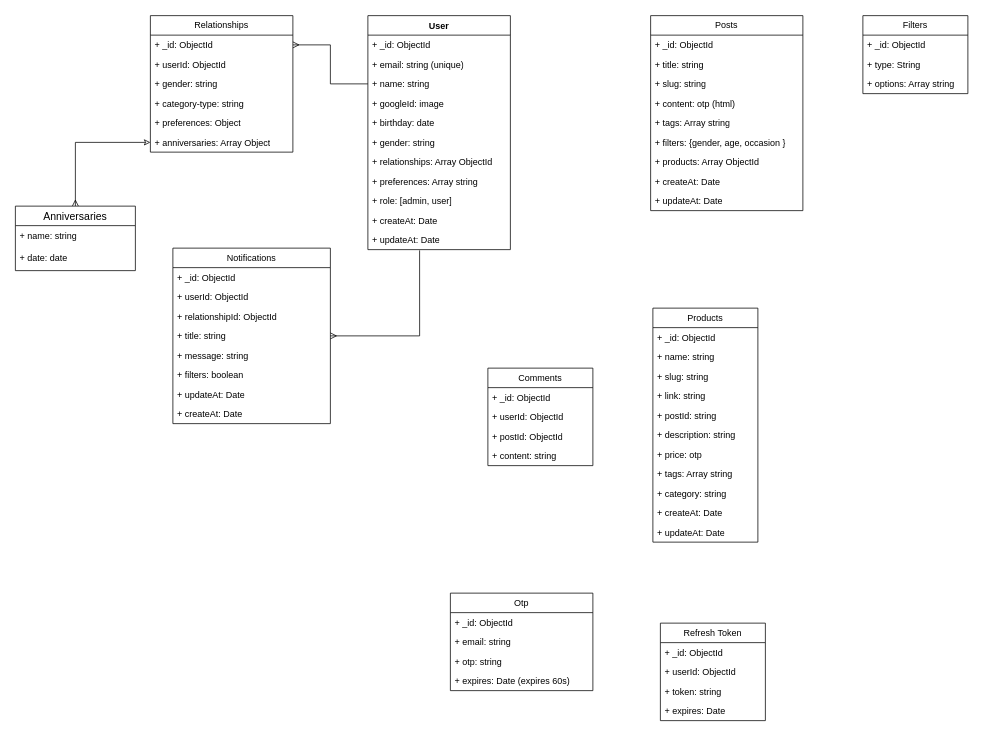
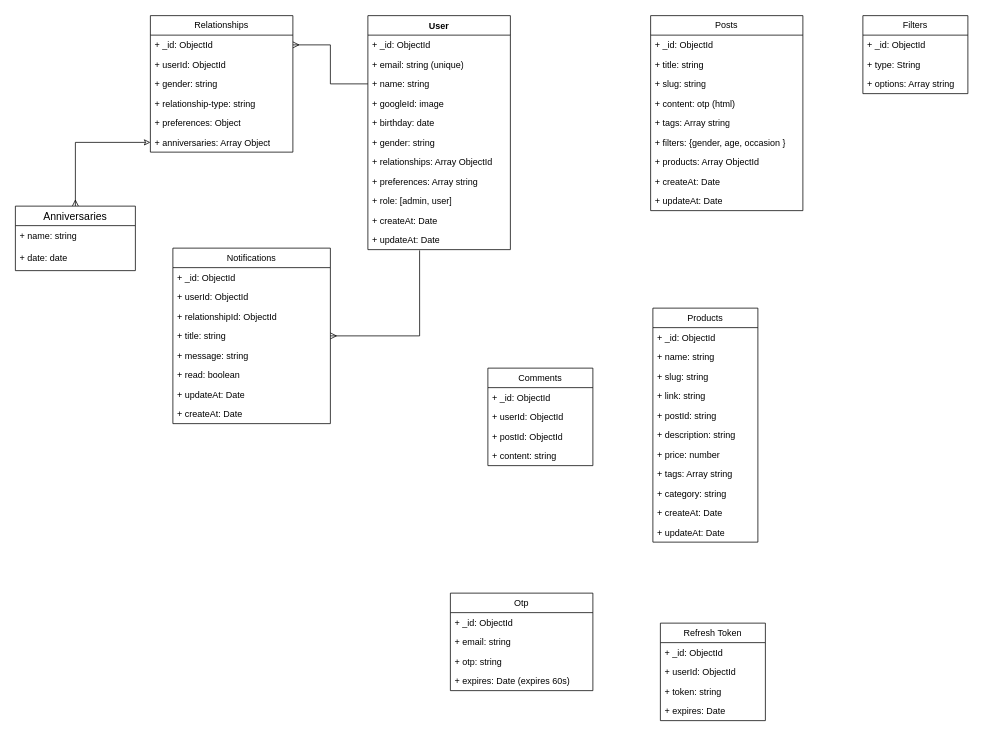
node "+ category-type: string": label "+ category-type: string" -> "+ relationship-type: string"
node "+ filters: boolean": label "+ filters: boolean" -> "+ read: boolean"
node "+ price: otp": label "+ price: otp" -> "+ price: number"
